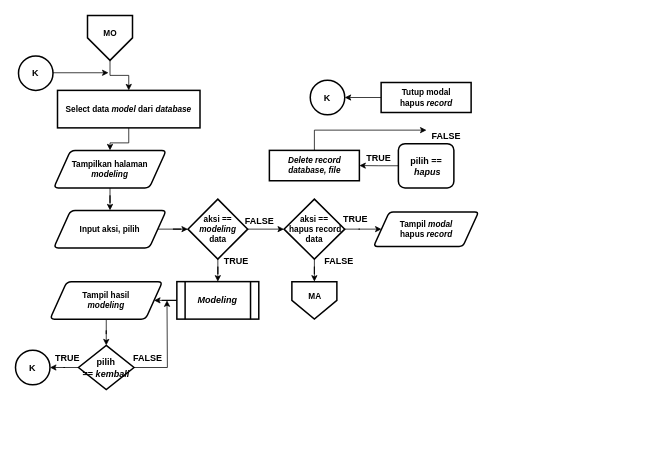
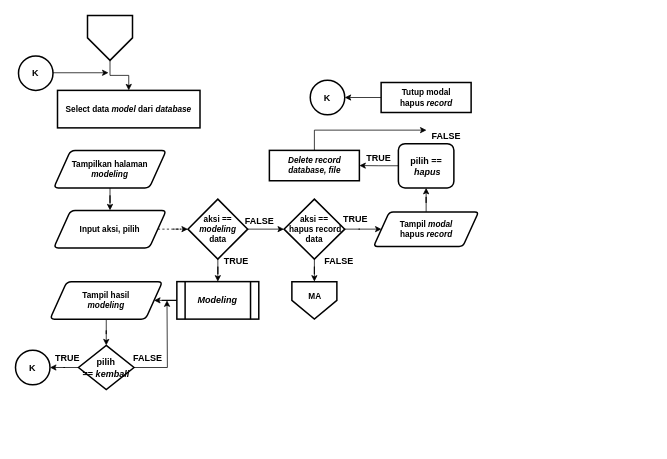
node "MO": removed
edge "Select data model dari database" -> "Tampilkan halaman modeling": removed
edge "Tampil modal hapus record" -> "pilih == hapus": added
edge "Input aksi, pilih" -> "aksi == modelingdata": style solid -> dashed
